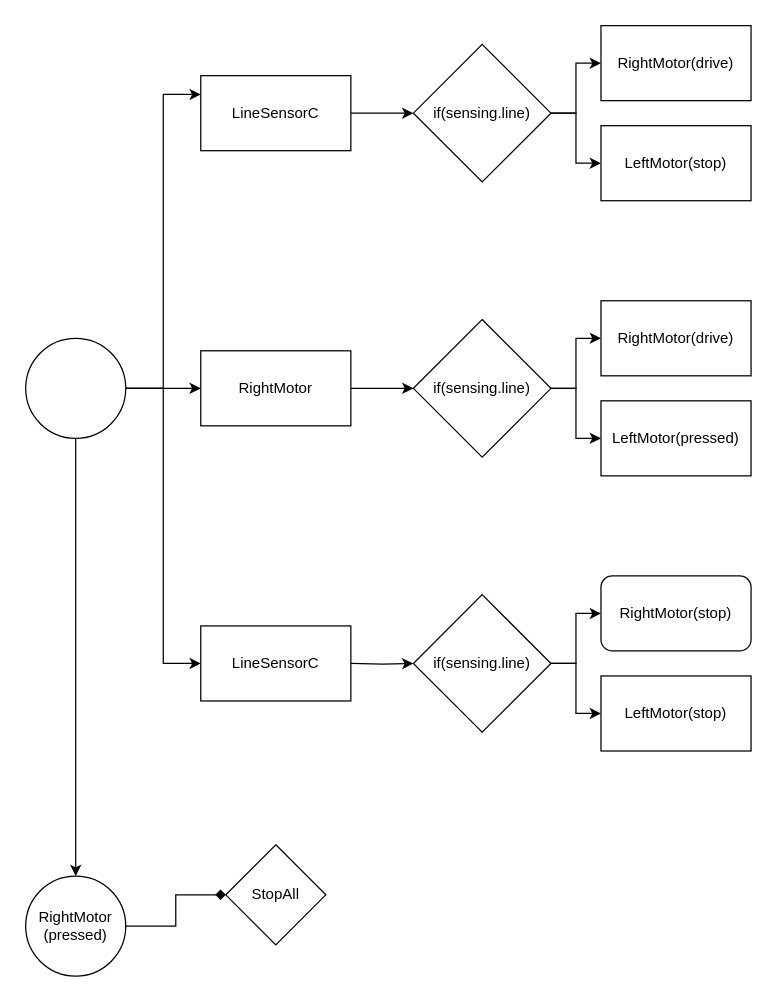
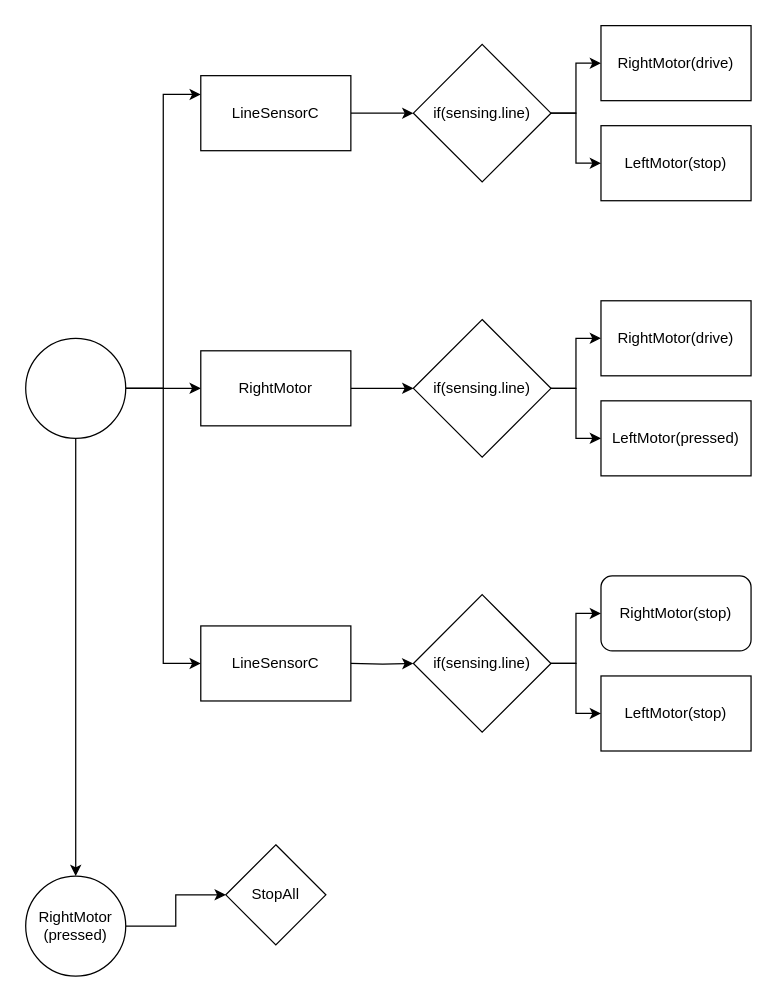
edge "RightMotor (pressed)" -> "StopAll": arrowhead diamond -> classic
